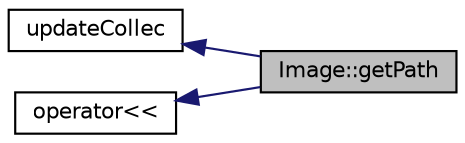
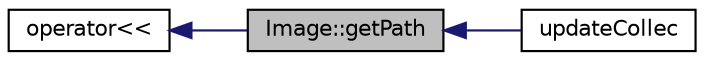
edge "Image::getPath" -> "updateCollec": reversed
